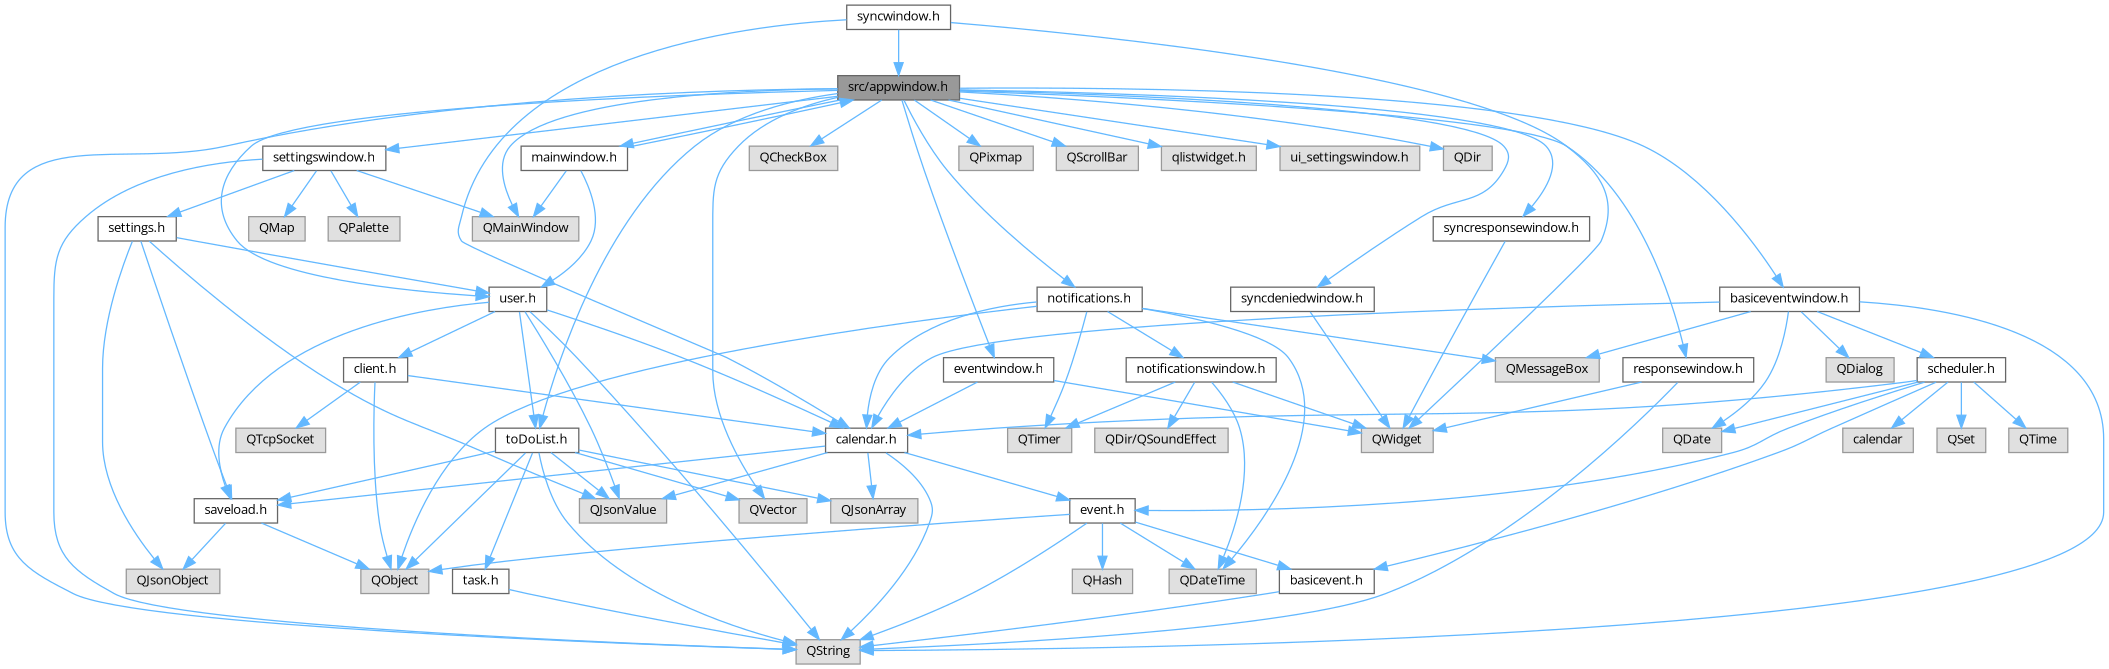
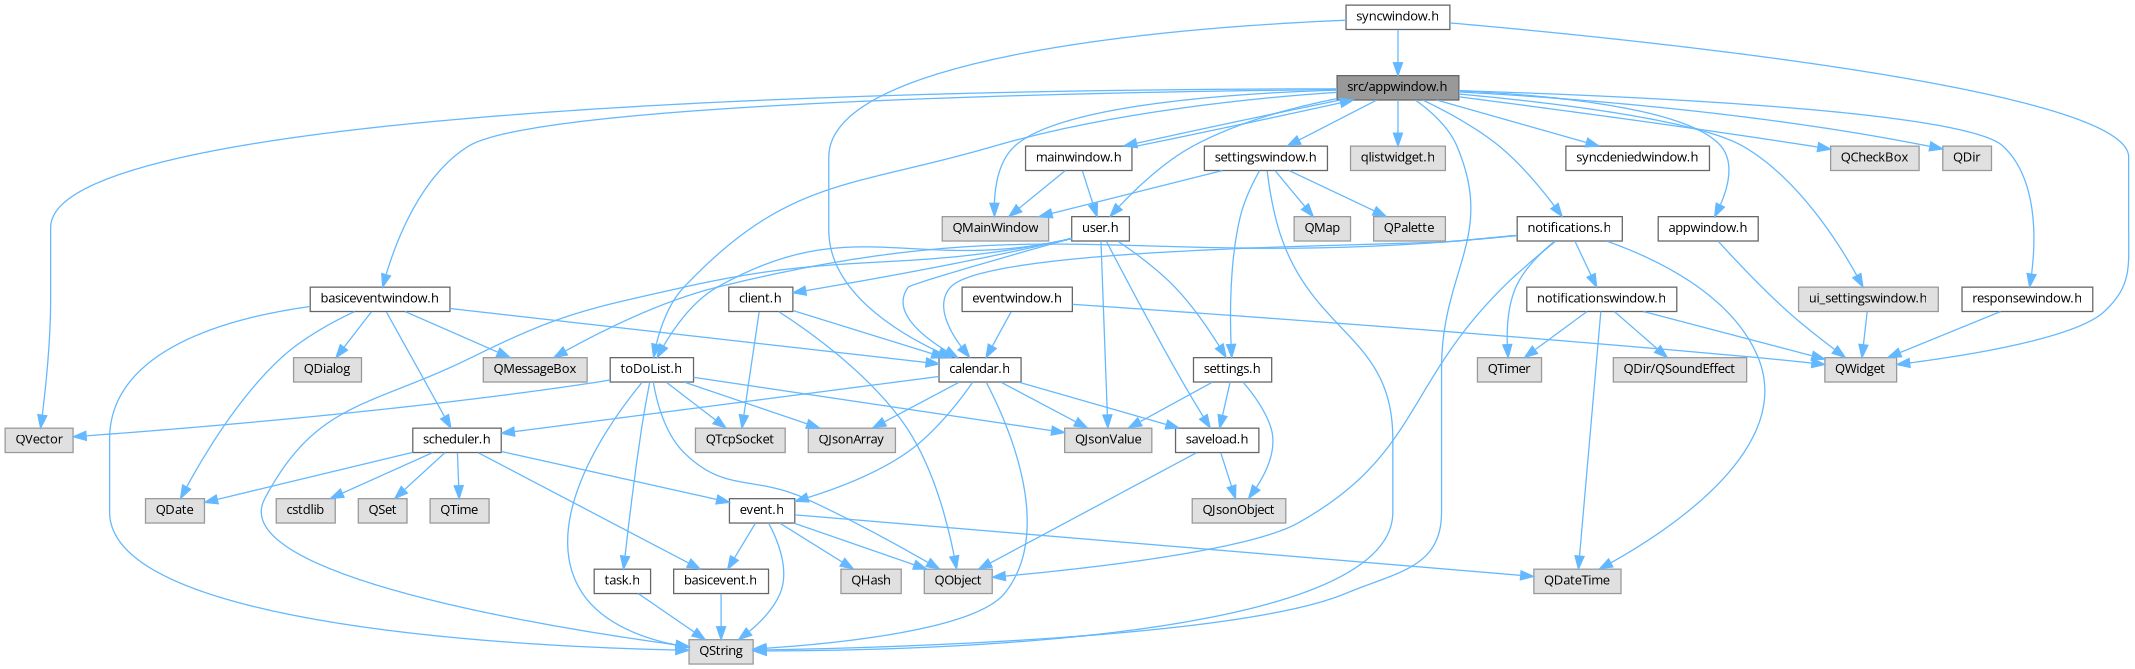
node "QPixmap": removed
node "QScrollBar": removed
edge "src/appwindow.h" -> "eventwindow.h": removed
node "syncresponsewindow.h": label "syncresponsewindow.h" -> "appwindow.h"
edge "settings.h" -> "user.h": reversed
edge "syncdeniedwindow.h" -> "QWidget": now "ui_settingswindow.h" -> "QWidget"
edge "scheduler.h" -> "calendar.h": reversed
node "calendar": label "calendar" -> "cstdlib"
edge "toDoList.h" -> "saveload.h": now "toDoList.h" -> "QTcpSocket"
edge "responsewindow.h" -> "QString": removed
